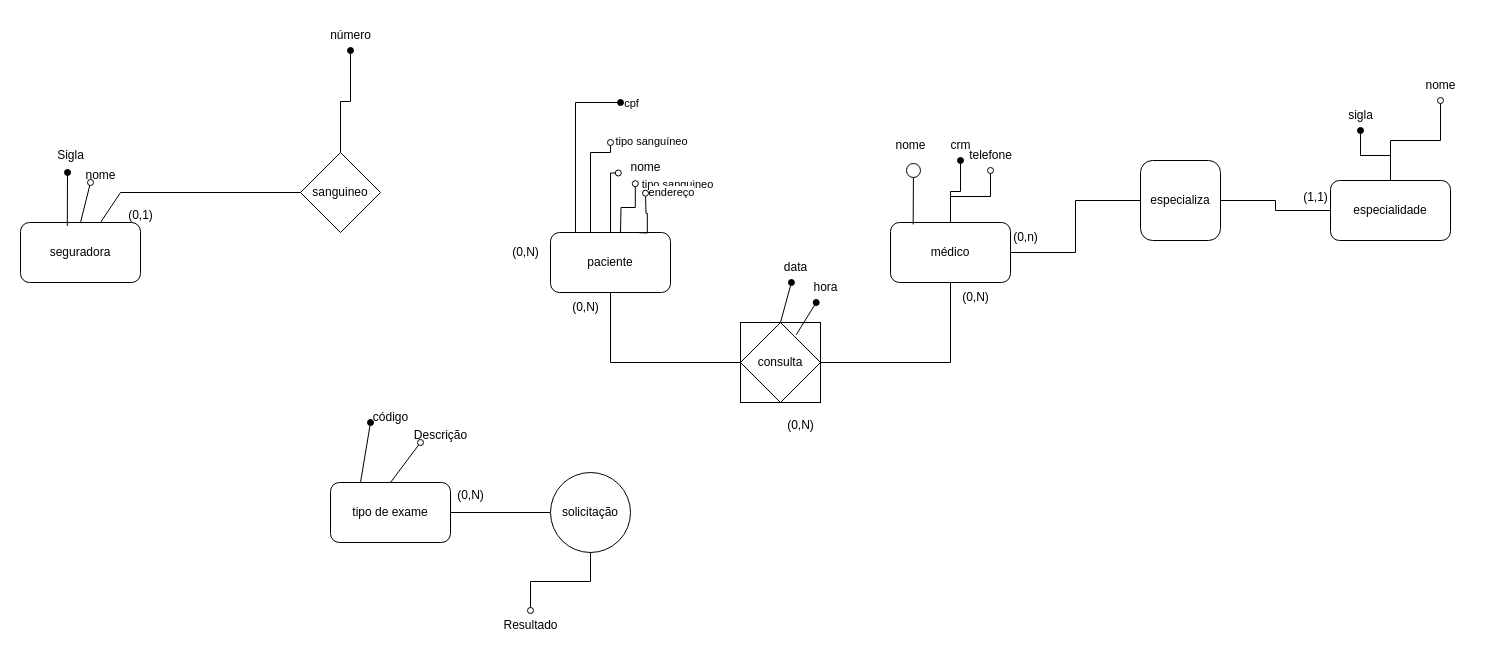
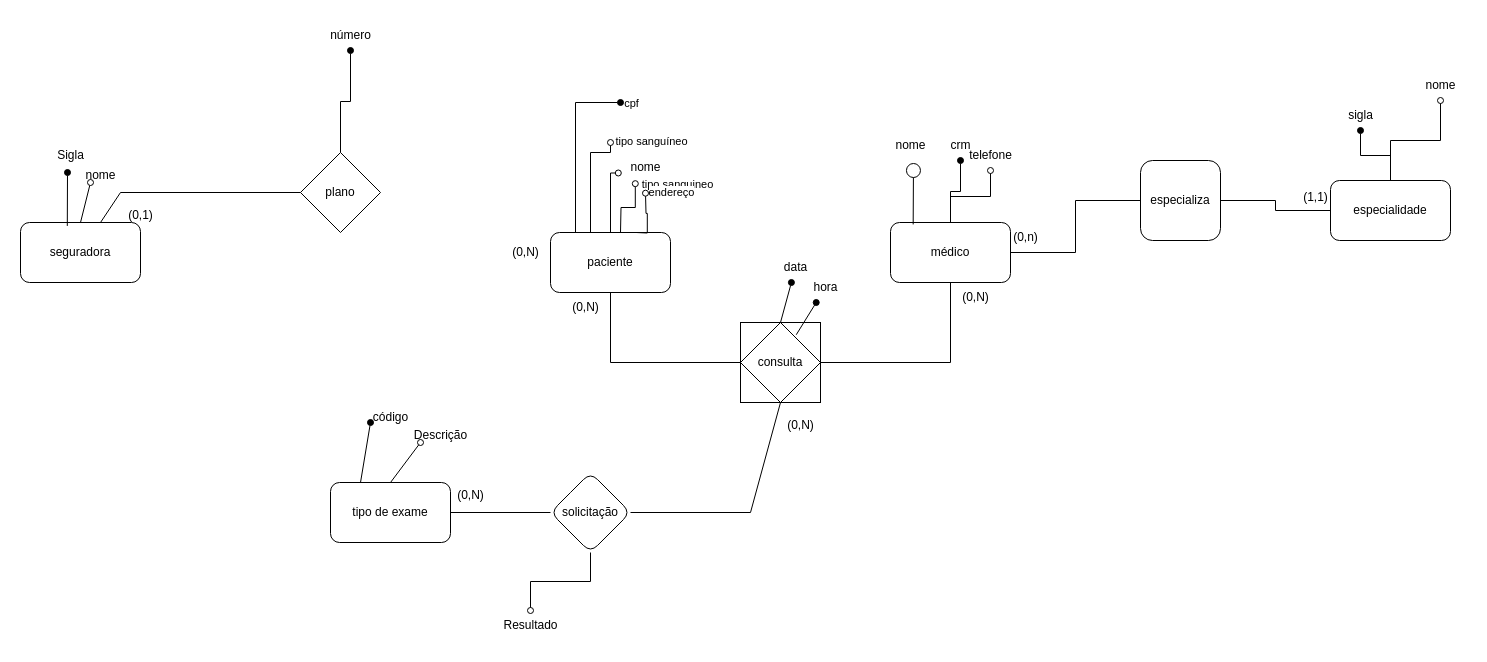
node "sanguineo": label "sanguineo" -> "plano"
node "solicitação": shape ellipse -> diamond
edge "consulta" -- "solicitação": added
